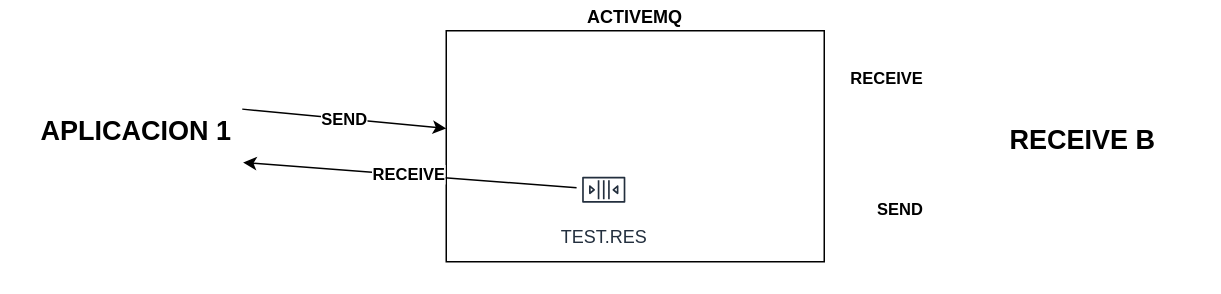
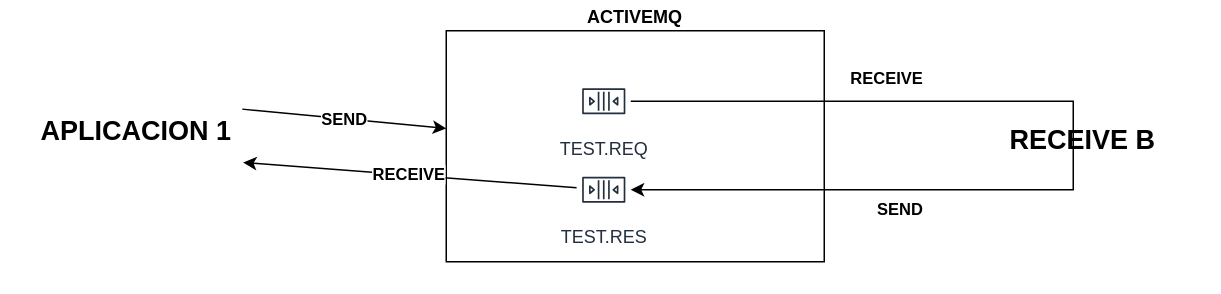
node "TEST.REQ": added
edge "TEST.REQ" -> "TEST.RES": added
